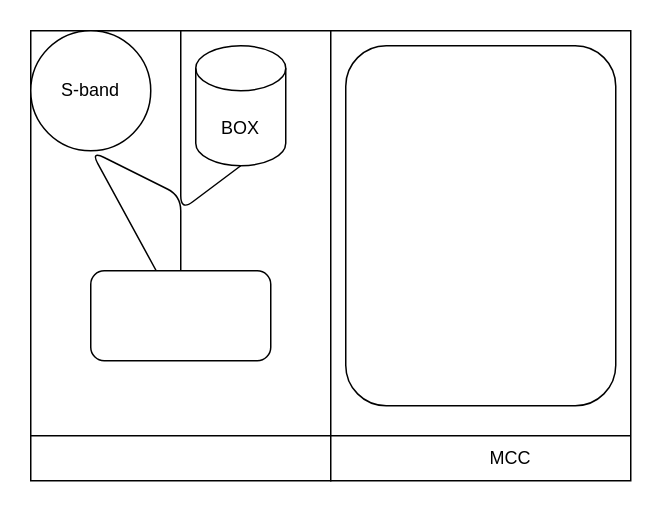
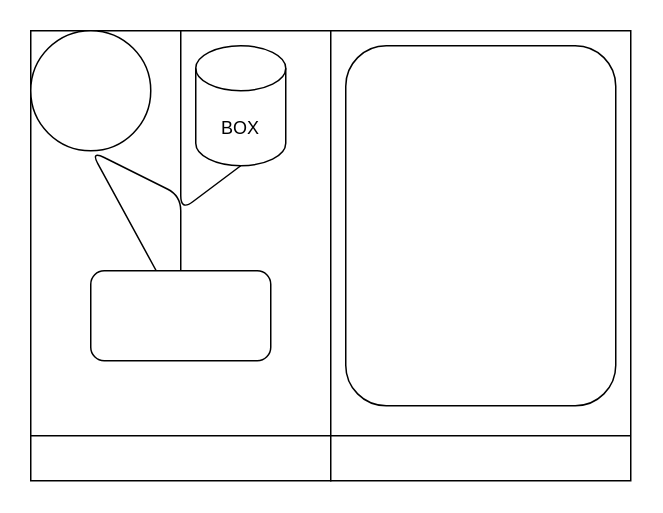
node "S-band": removed
node "MCC": removed
